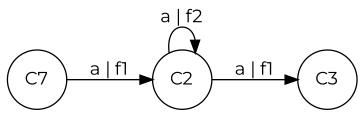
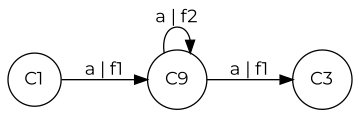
node "C7": label "C7" -> "C1"
node "C2": label "C2" -> "C9"
